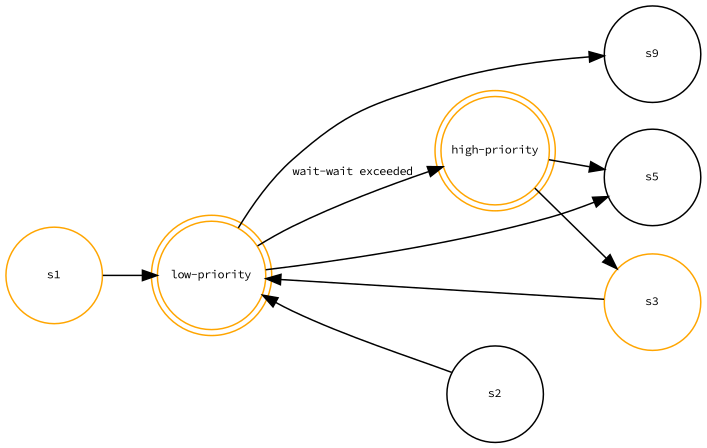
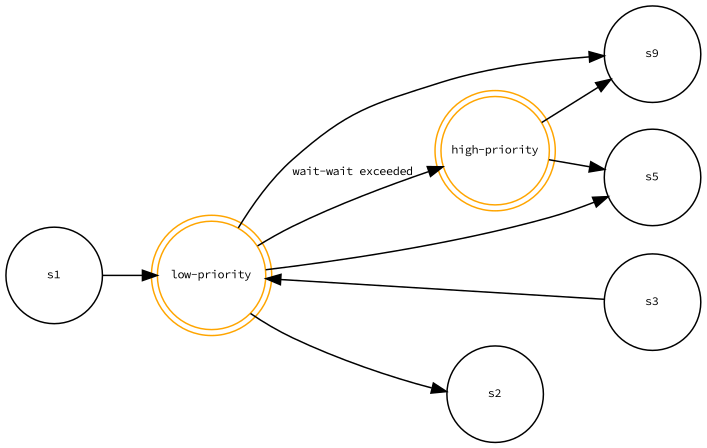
edge "high-priority" -> "s3": now "high-priority" -> "s9"
node "s1": color orange -> black
node "s3": color orange -> black
edge "s2" -> "low-priority": reversed
